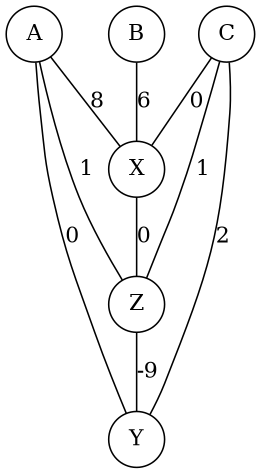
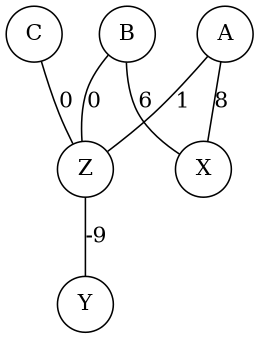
edge "C" -- "X": removed, label "0"
edge "C" -- "Z": label "1" -> "0"
edge "X" -- "Z": now "B" -- "Z"
edge "A" -- "Y": removed, label "0"
edge "C" -- "Y": removed, label "2"
